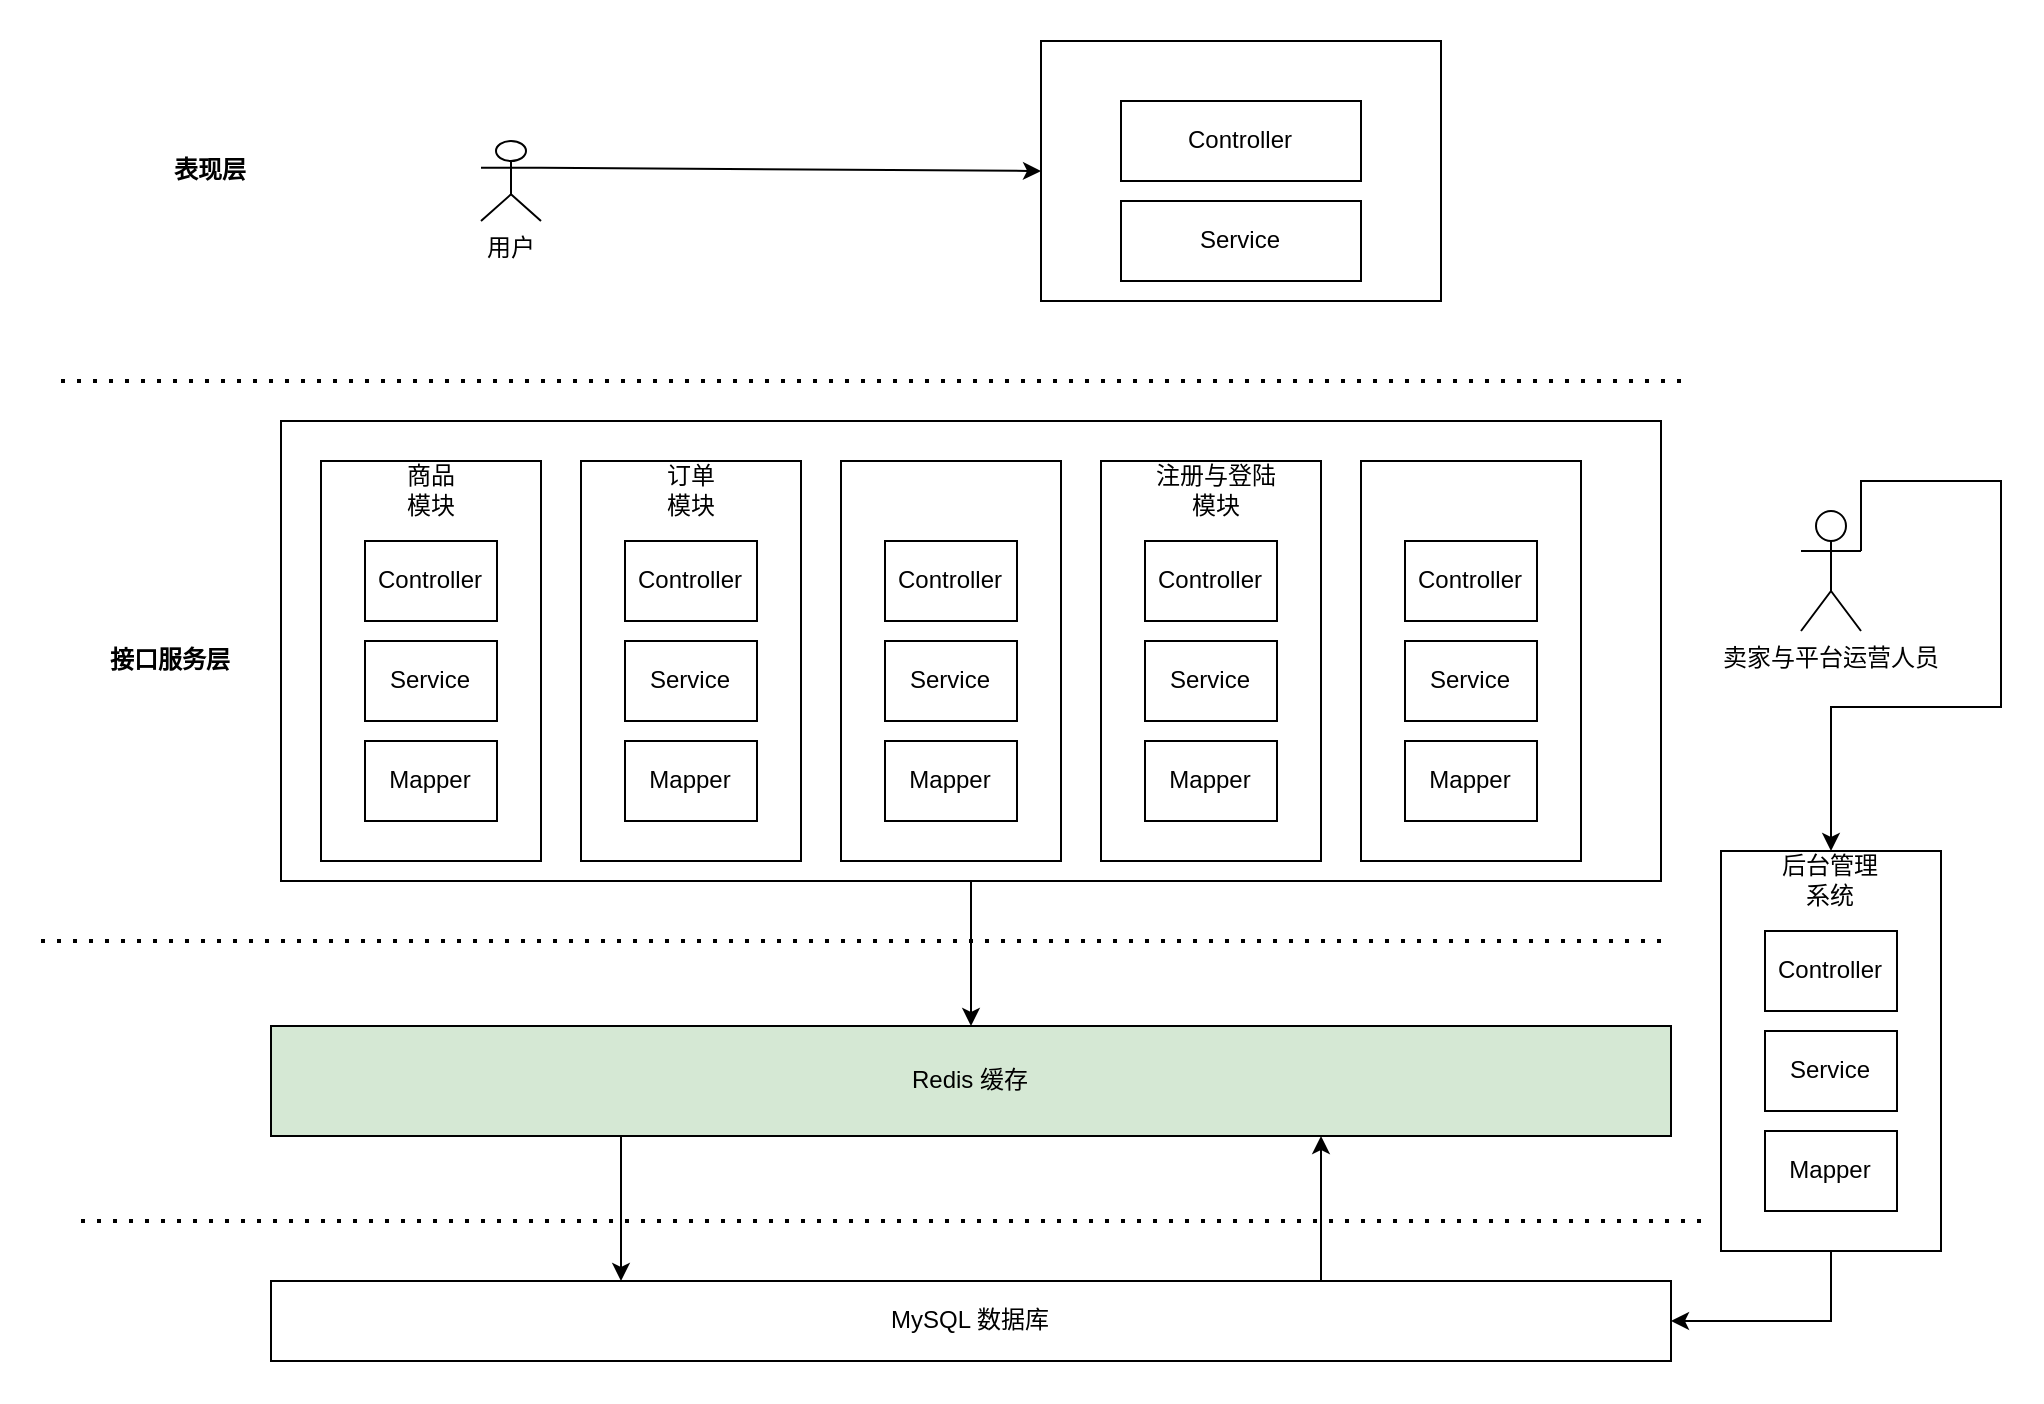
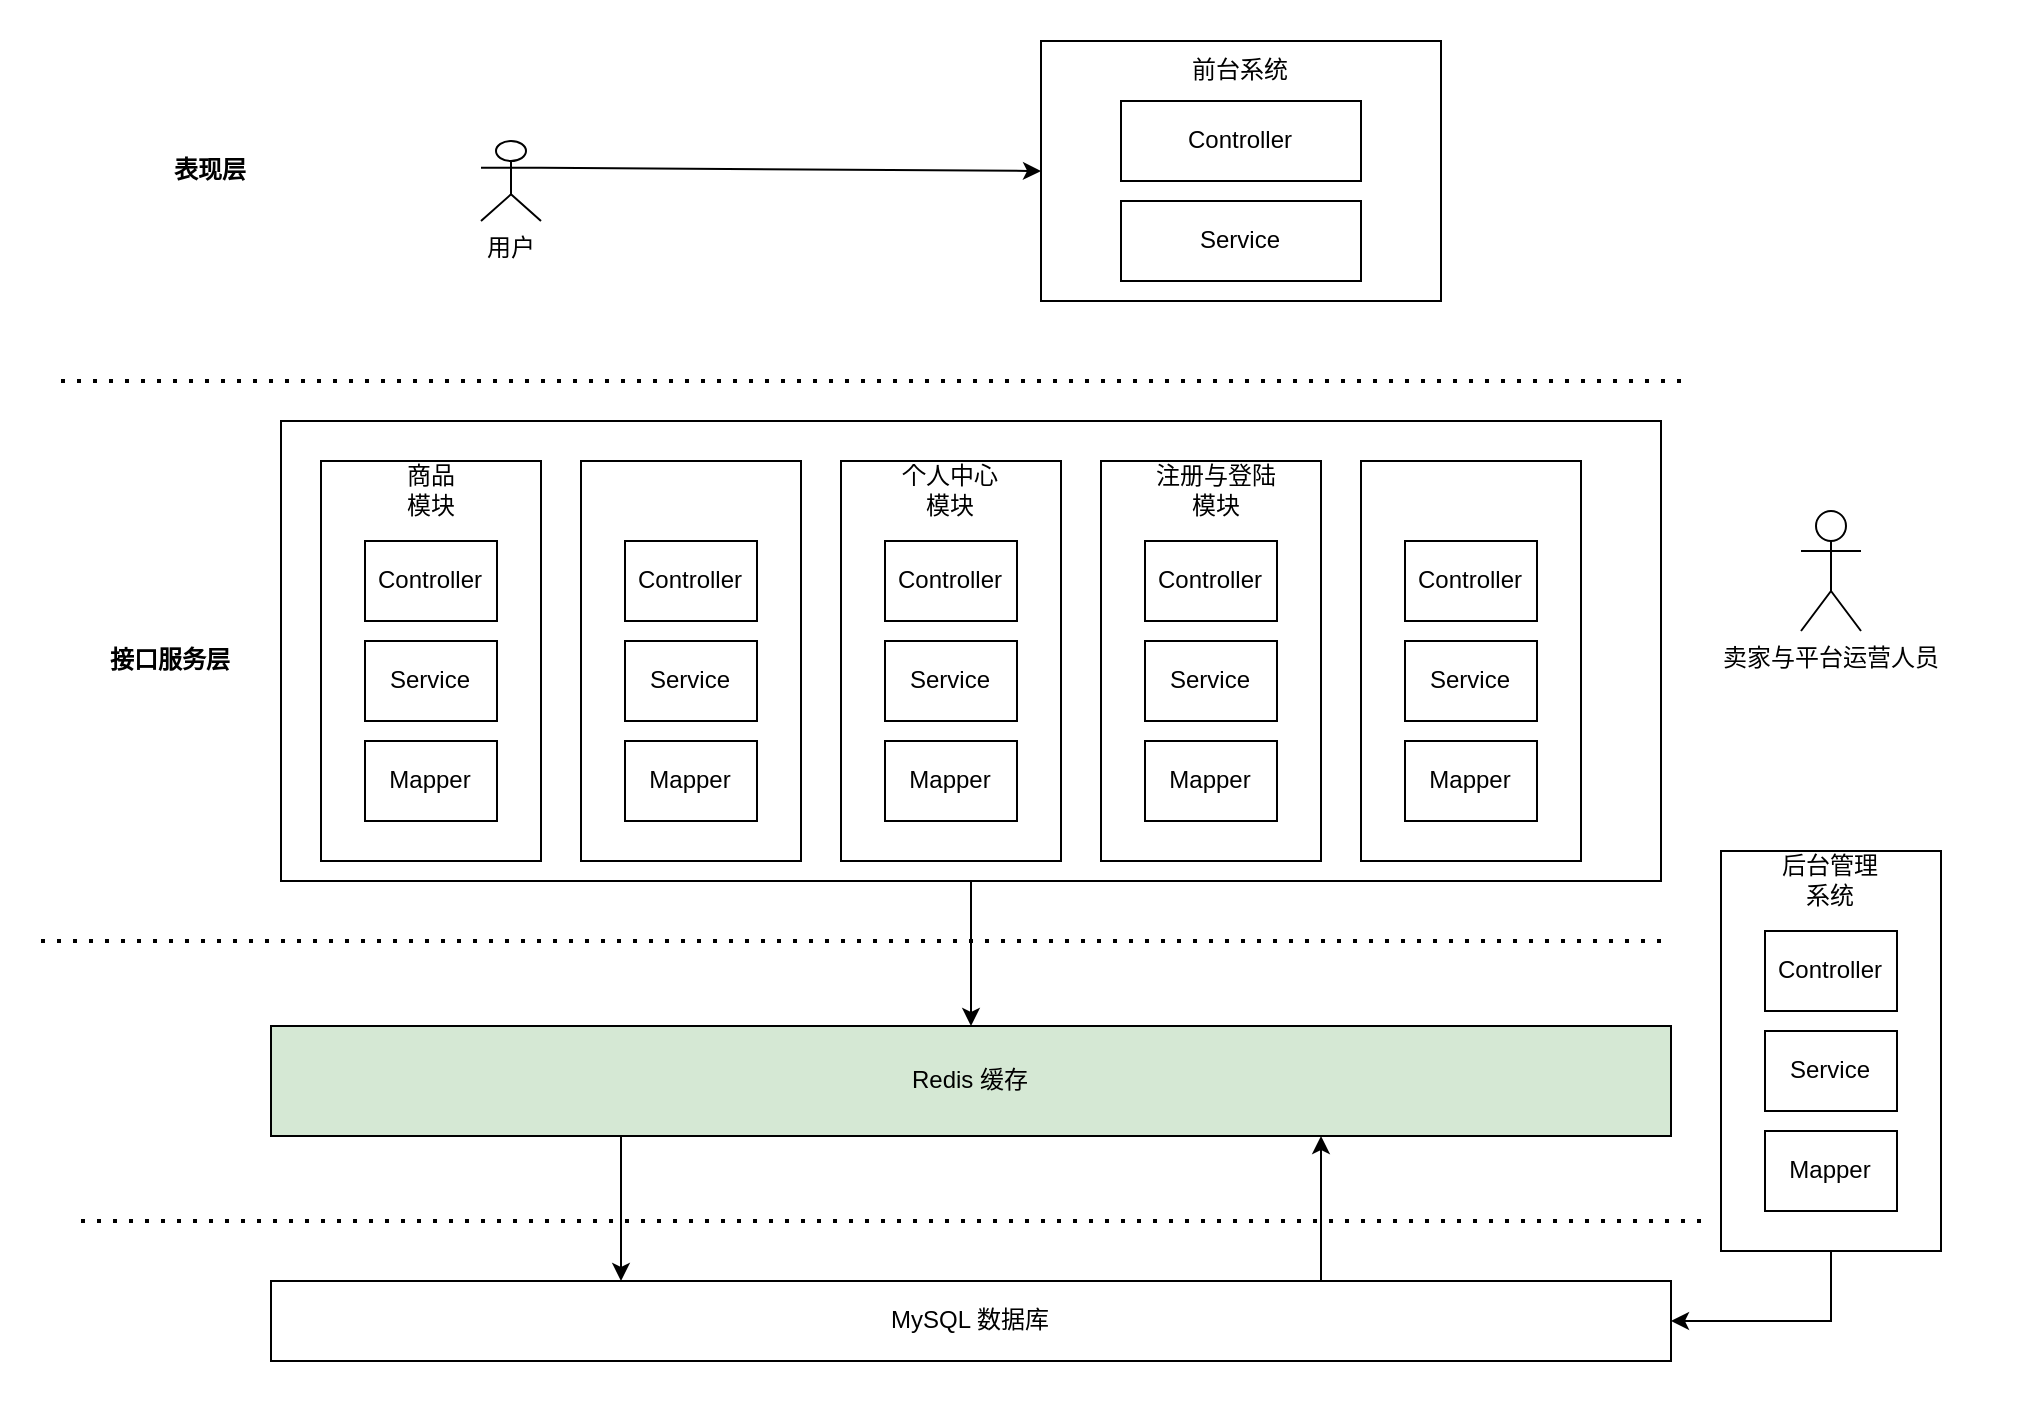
node "前台系统": added
node "订单模块": removed
node "个人中心模块": added
edge "卖家与平台运营人员" -> "后台管理系统": removed
